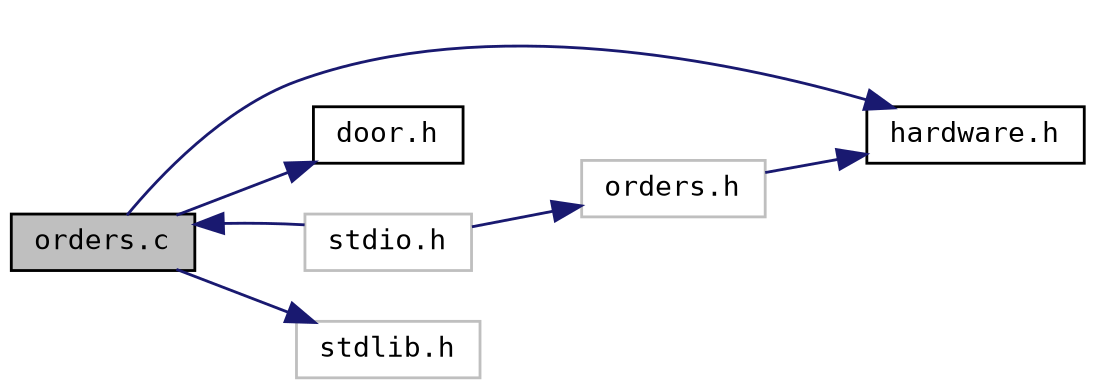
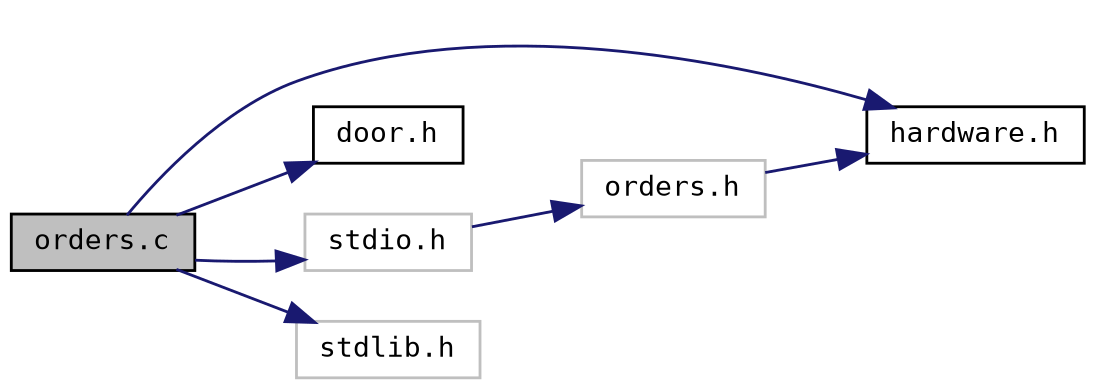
edge "stdio.h" -> "orders.c": reversed
